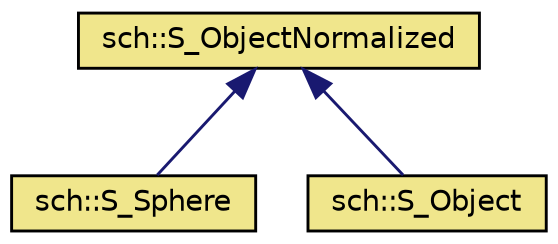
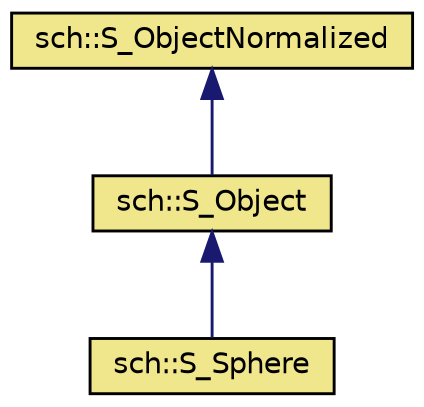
edge "sch::S_Sphere" -> "sch::S_ObjectNormalized": now "sch::S_Sphere" -> "sch::S_Object"
